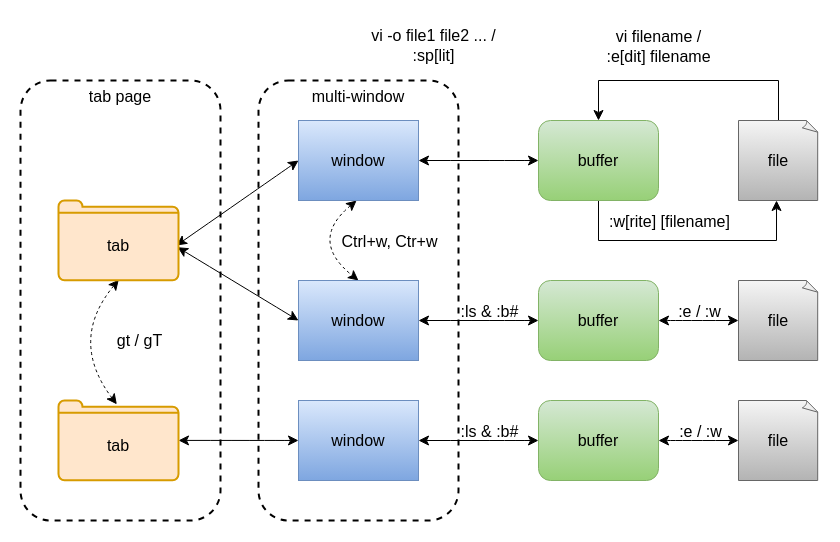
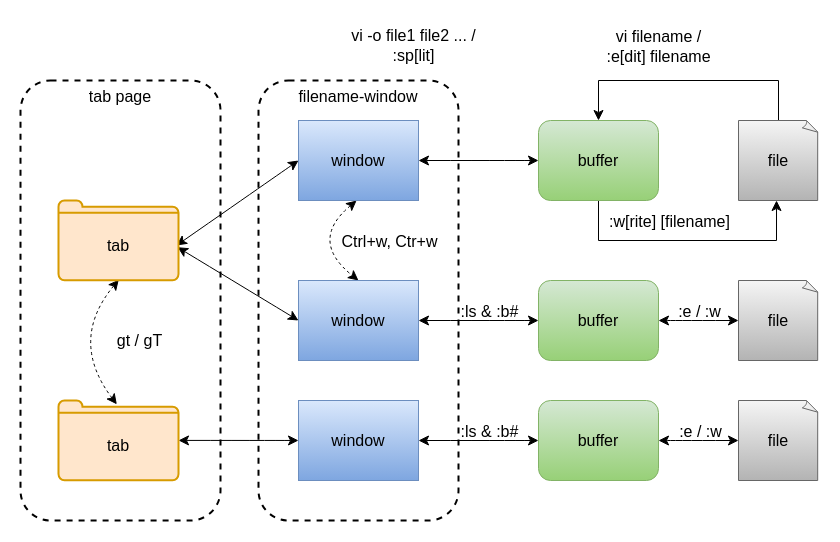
node "vi -o file1 file2 ... / :sp[lit]": moved (434, 46) -> (414, 46)
node "multi-window": label "multi-window" -> "filename-window"
